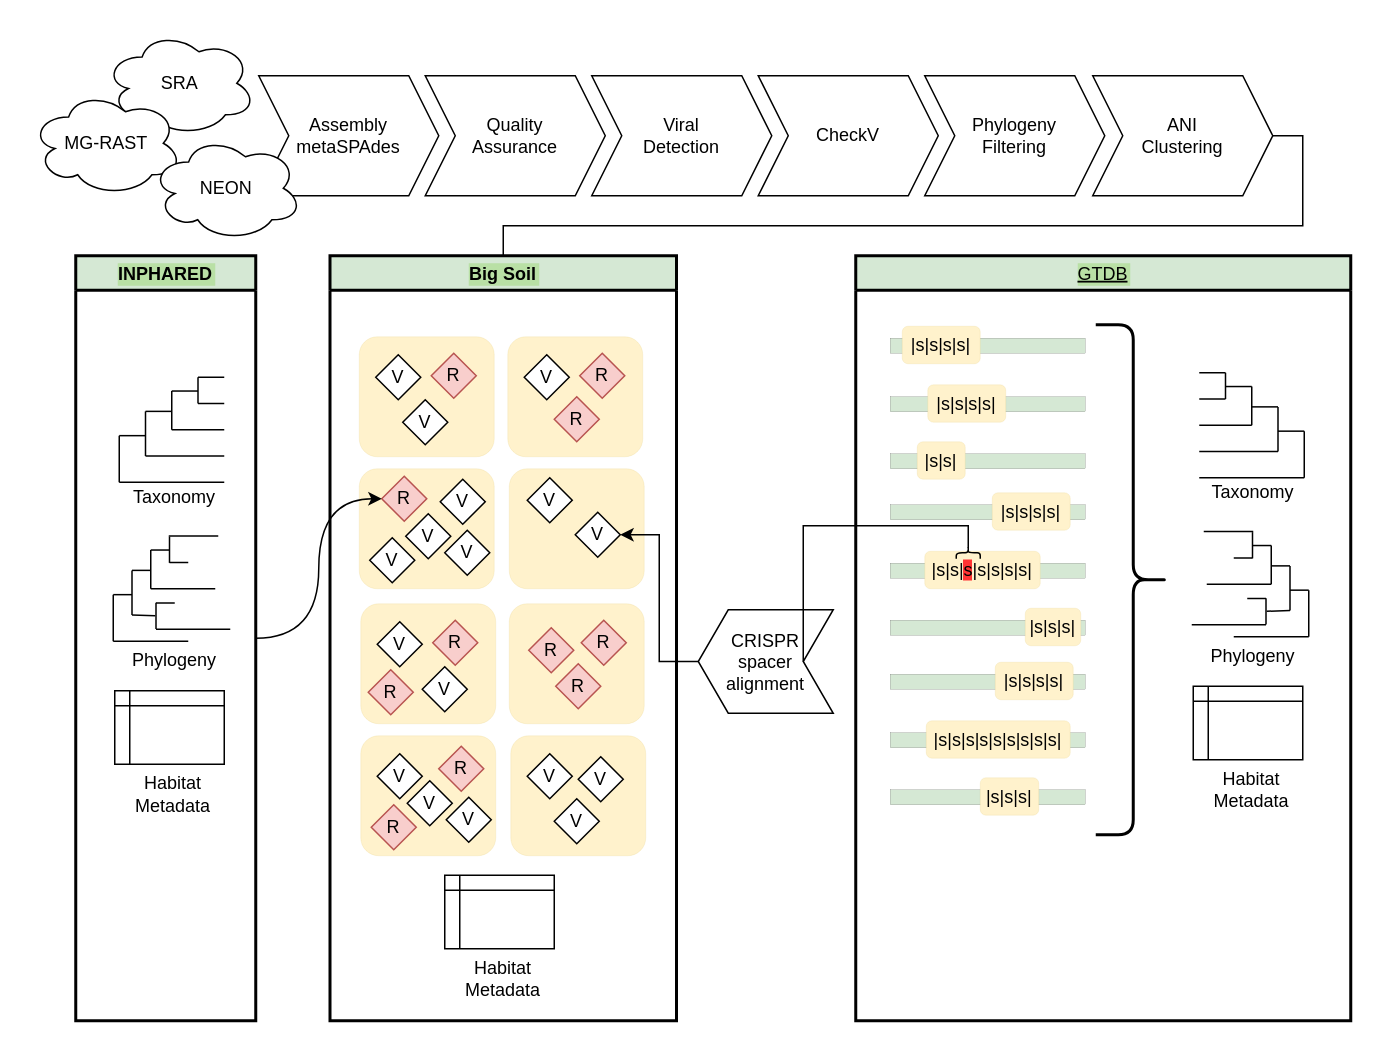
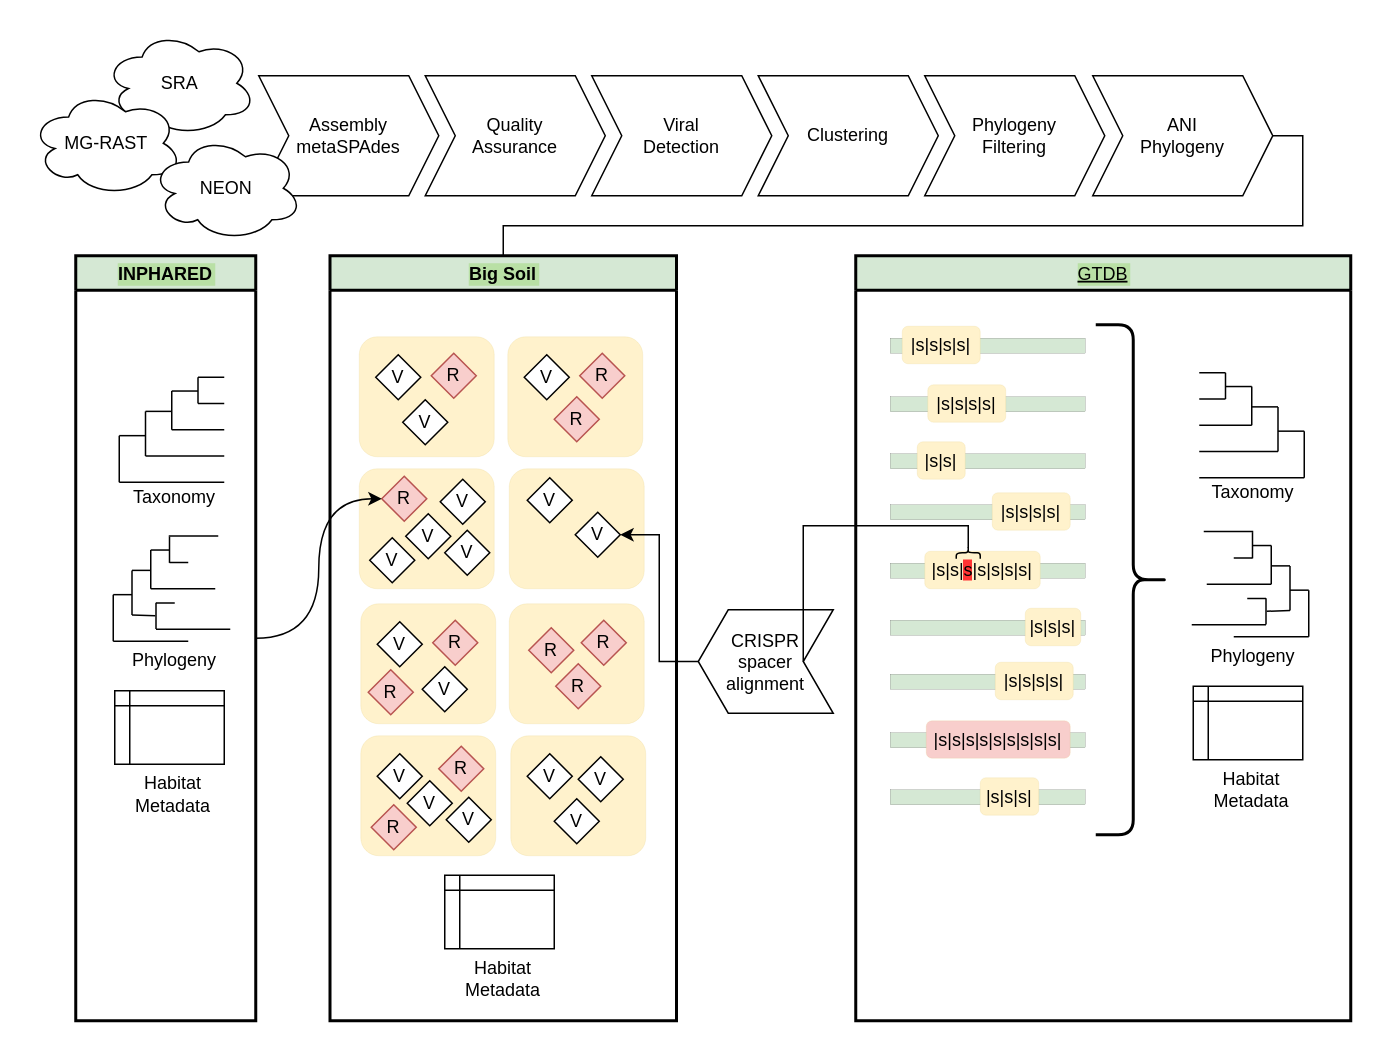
node "CheckV": label "CheckV" -> "Clustering"
node "ANI Clustering": label "ANI Clustering" -> "ANI Phylogeny"
node "|s|s|s|s|s|s|s|s|s|": fillcolor #fff2cc -> #f8cecc
